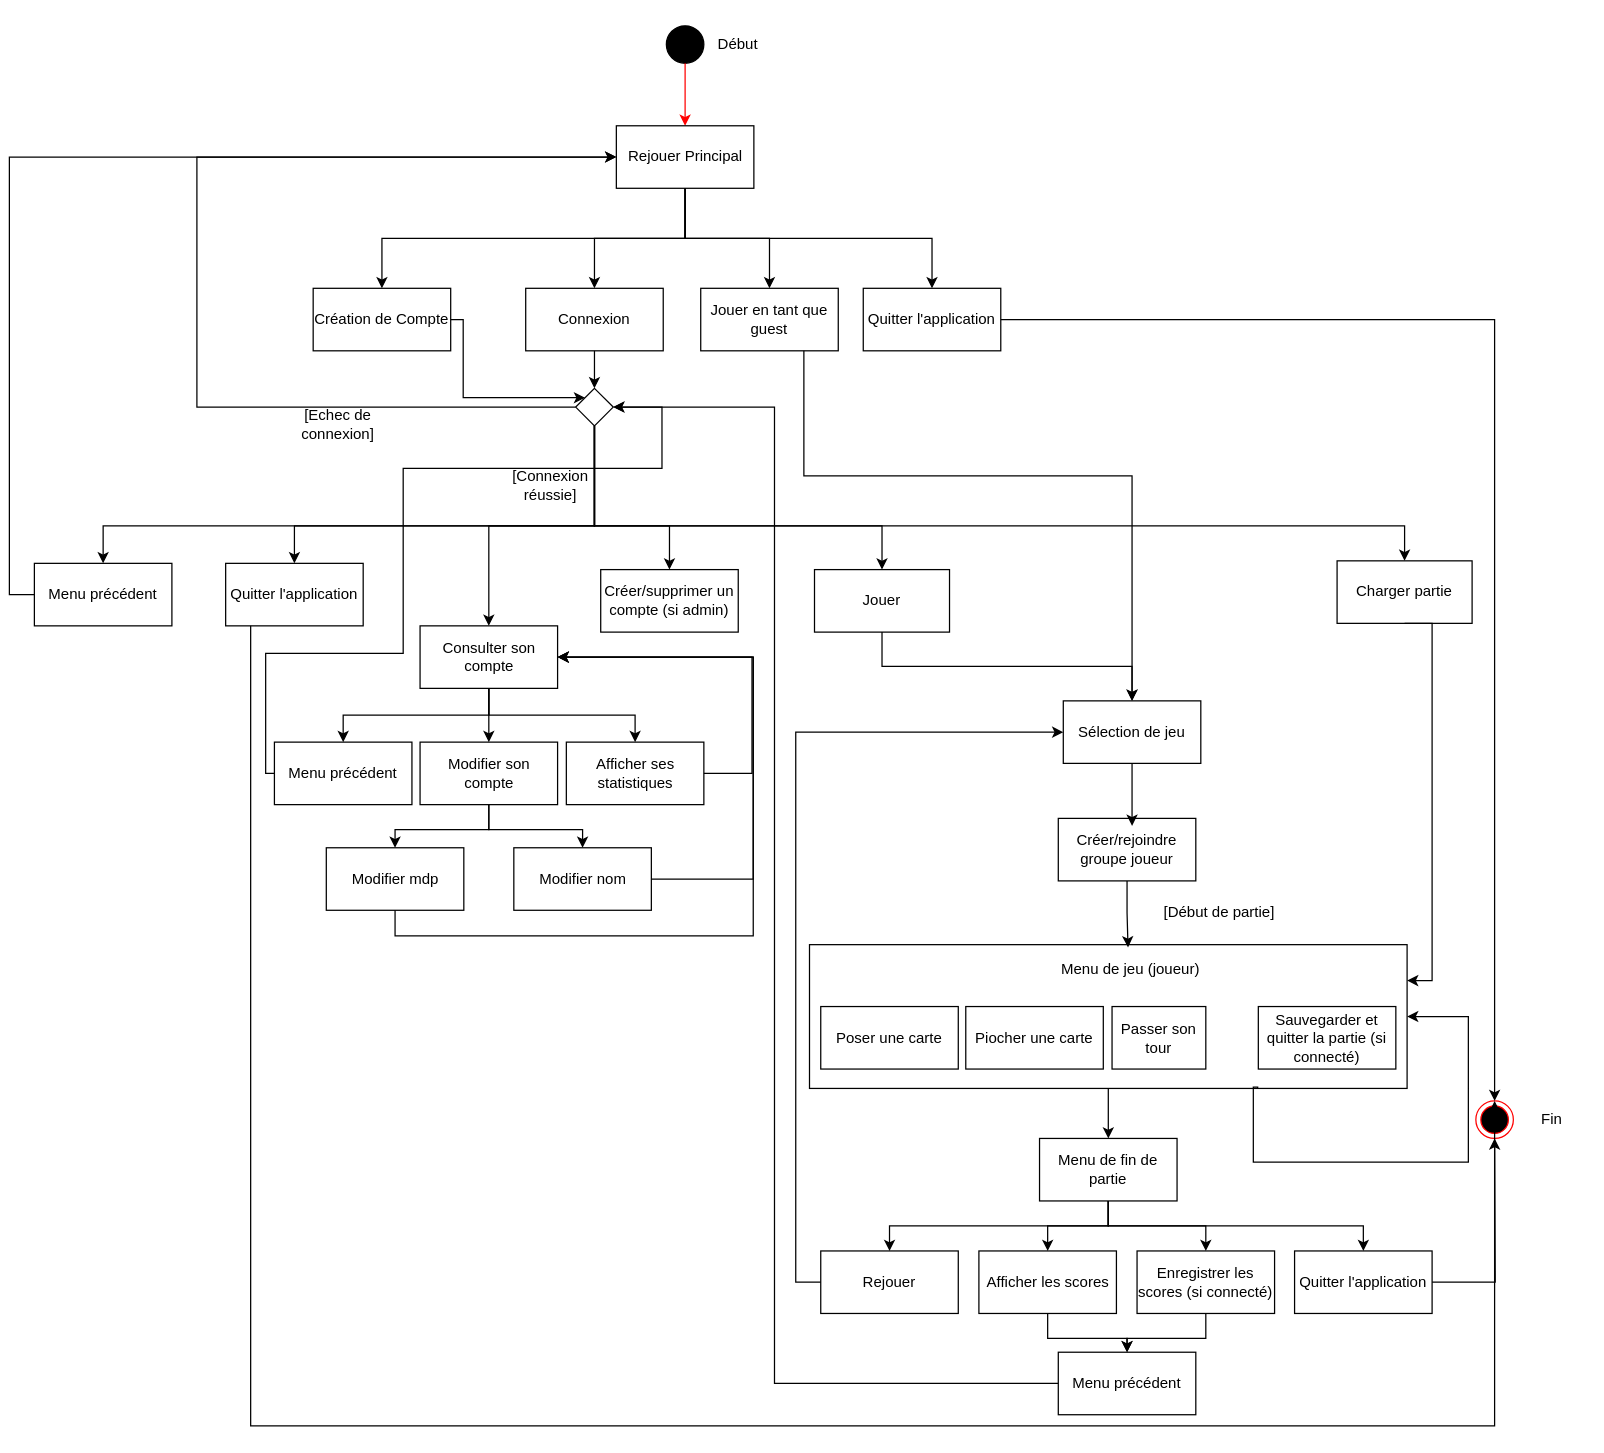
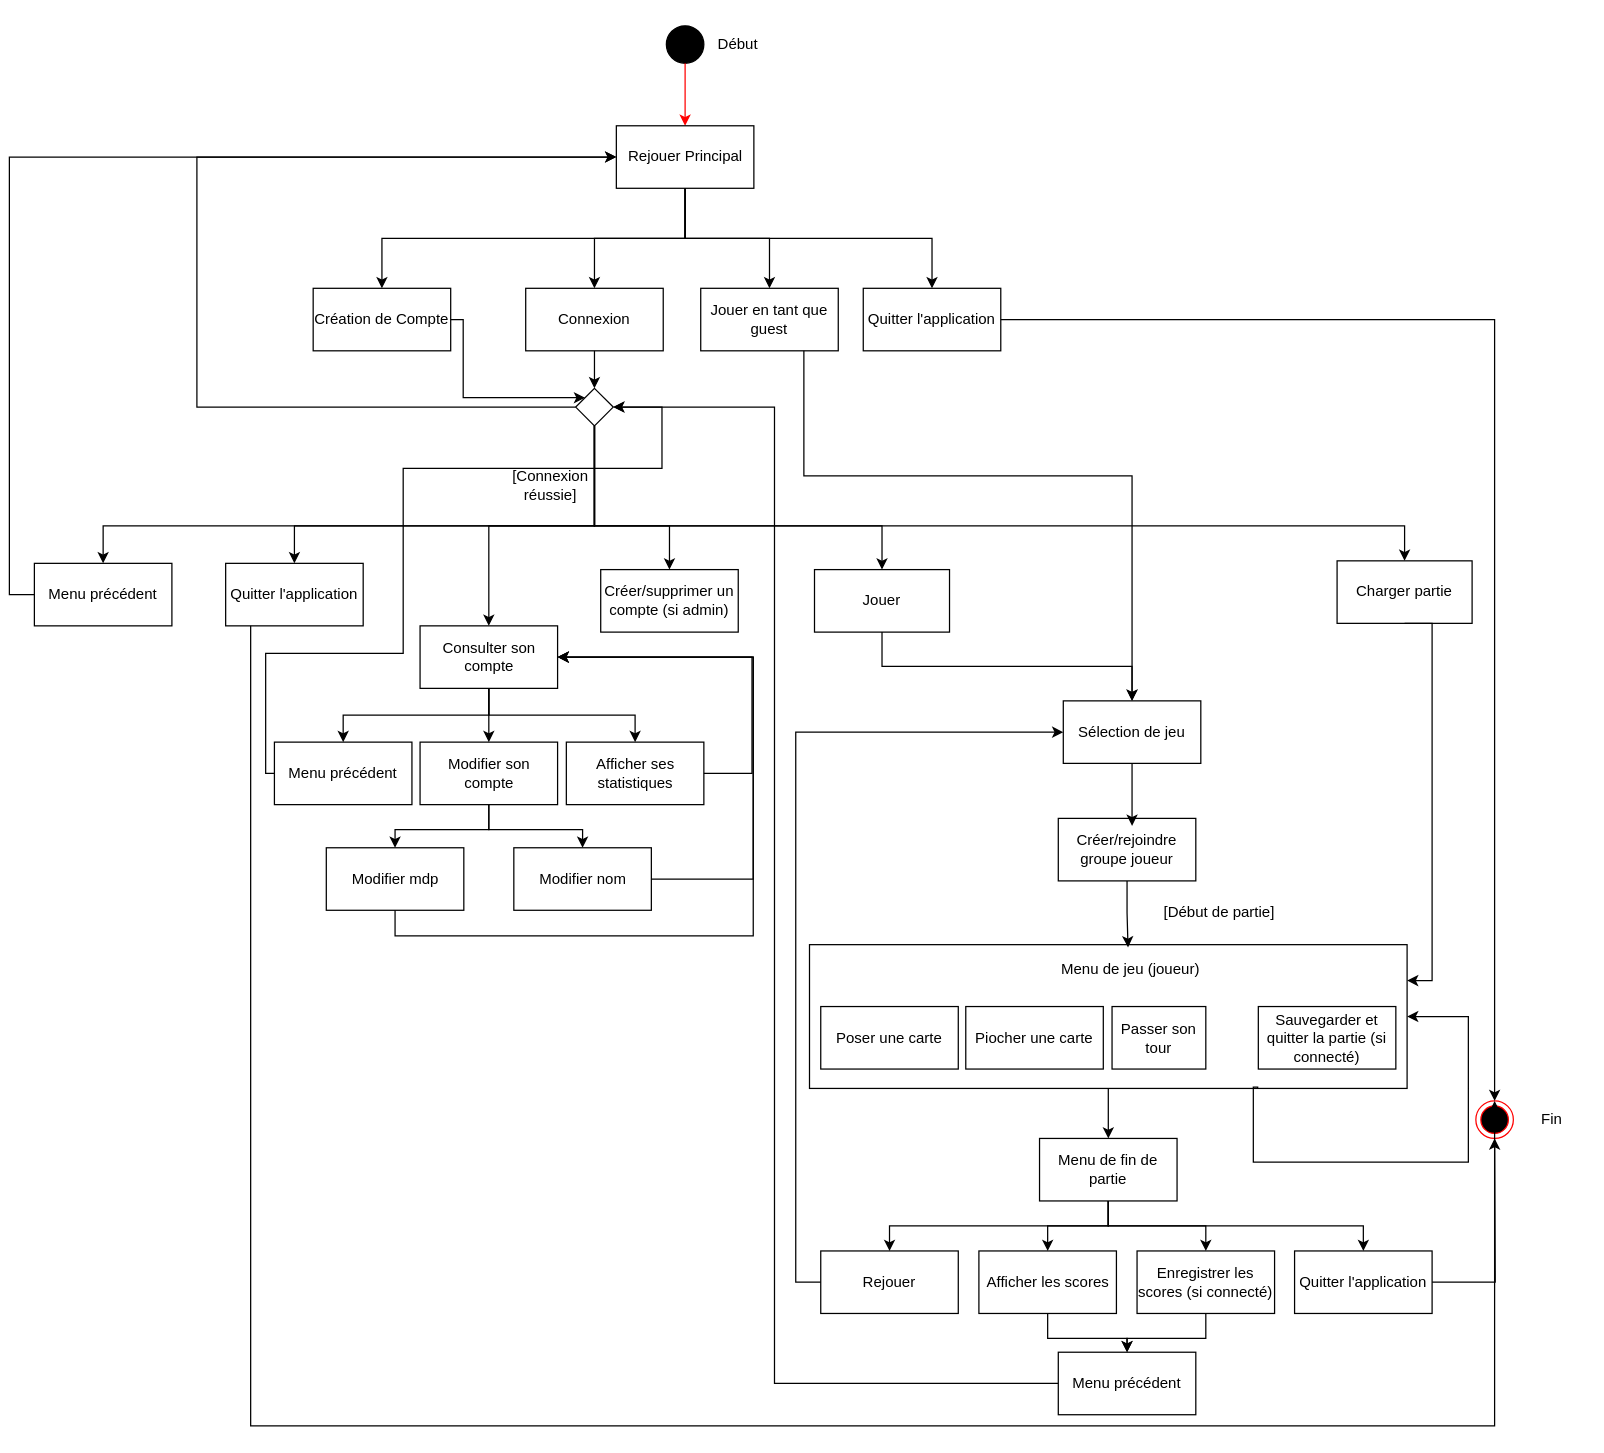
node "[Echec de connexion]": removed
